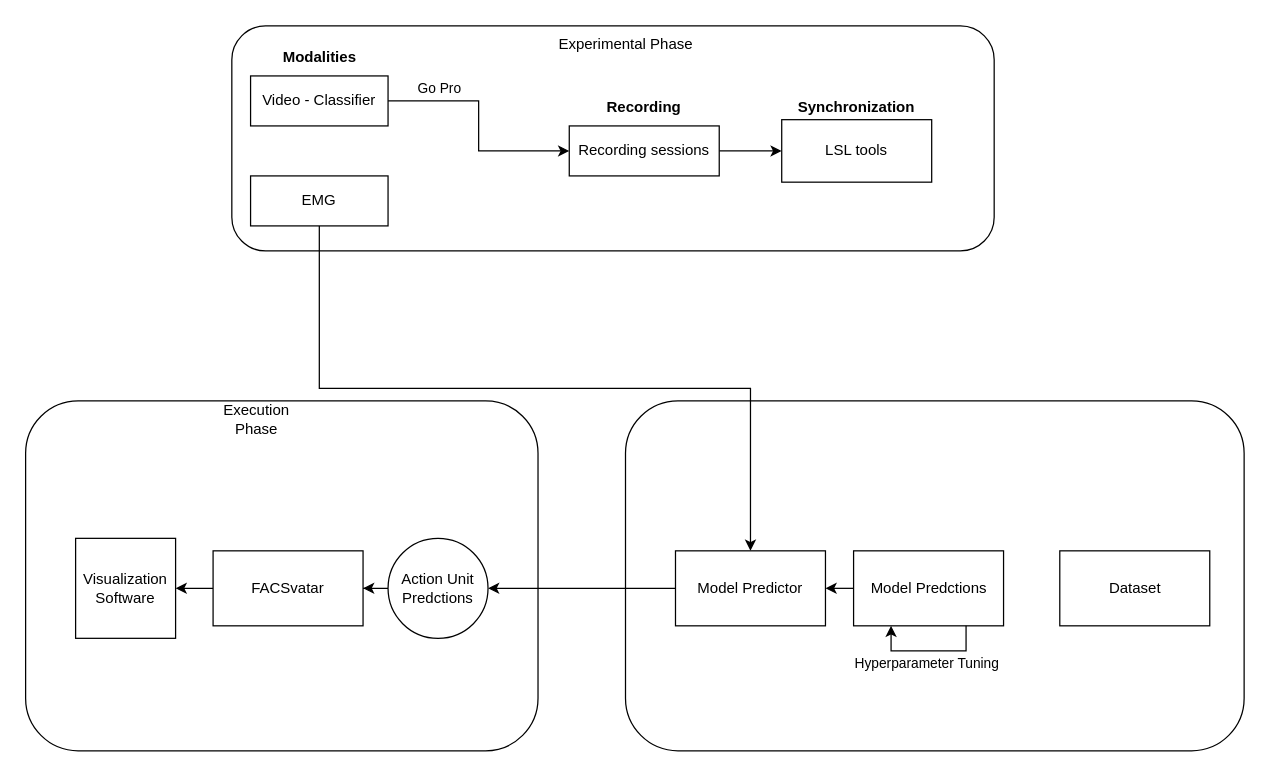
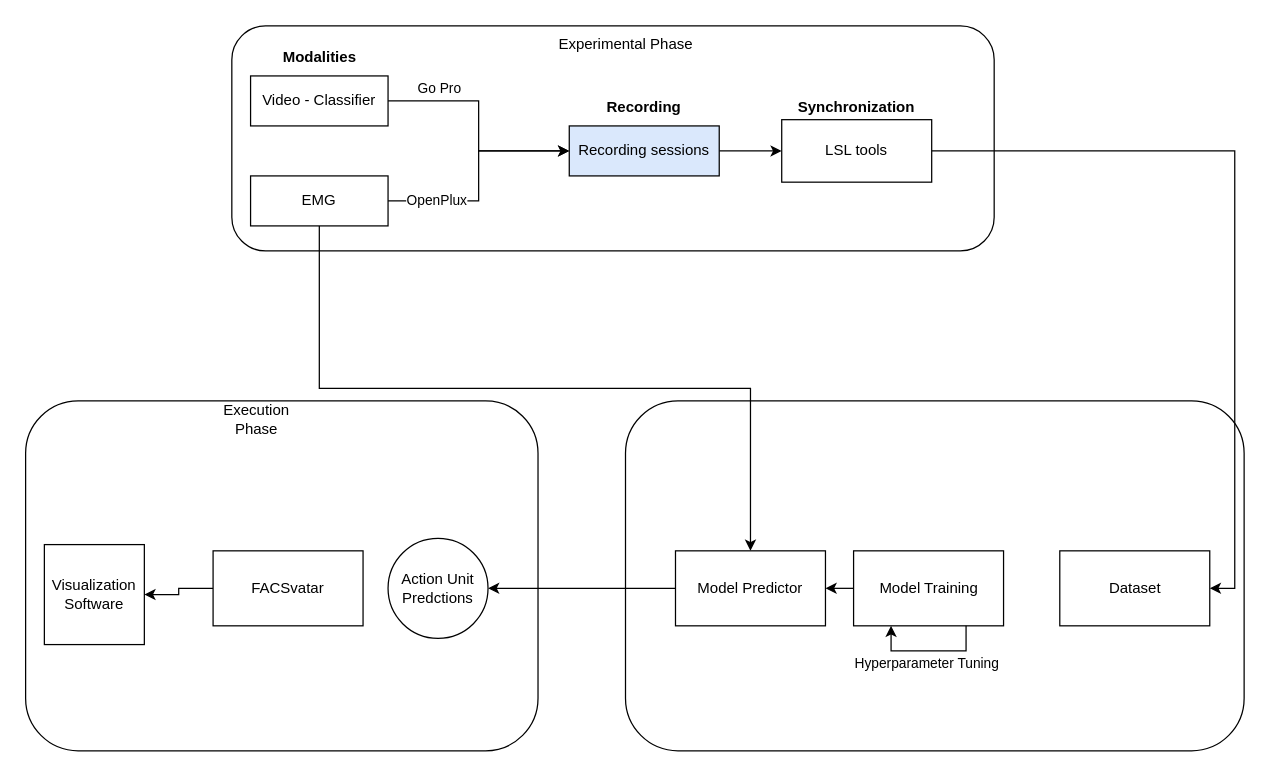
node "Recording sessions": fillcolor #ffffff -> #dae8fc
edge "EMG" -> "Recording sessions": added, label "OpenPlux"
edge "LSL tools" -> "Dataset": added
node "Visualization Software": moved (126, 588) -> (94, 594)
edge "Action Unit Predctions" -> "FACSvatar": removed
node "Model Predctions": label "Model Predctions" -> "Model Training"
